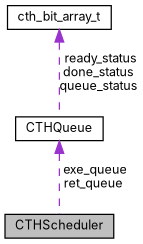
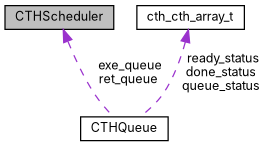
node "cth_bit_array_t": label "cth_bit_array_t" -> "cth_cth_array_t"
edge "CTHScheduler" -> "CTHQueue": reversed
